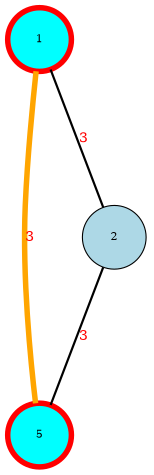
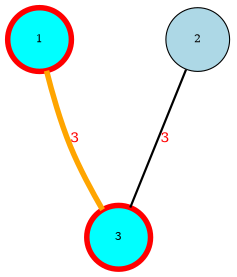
edge "1" -- "2": removed, label "3"
node "5": label "5" -> "3"
